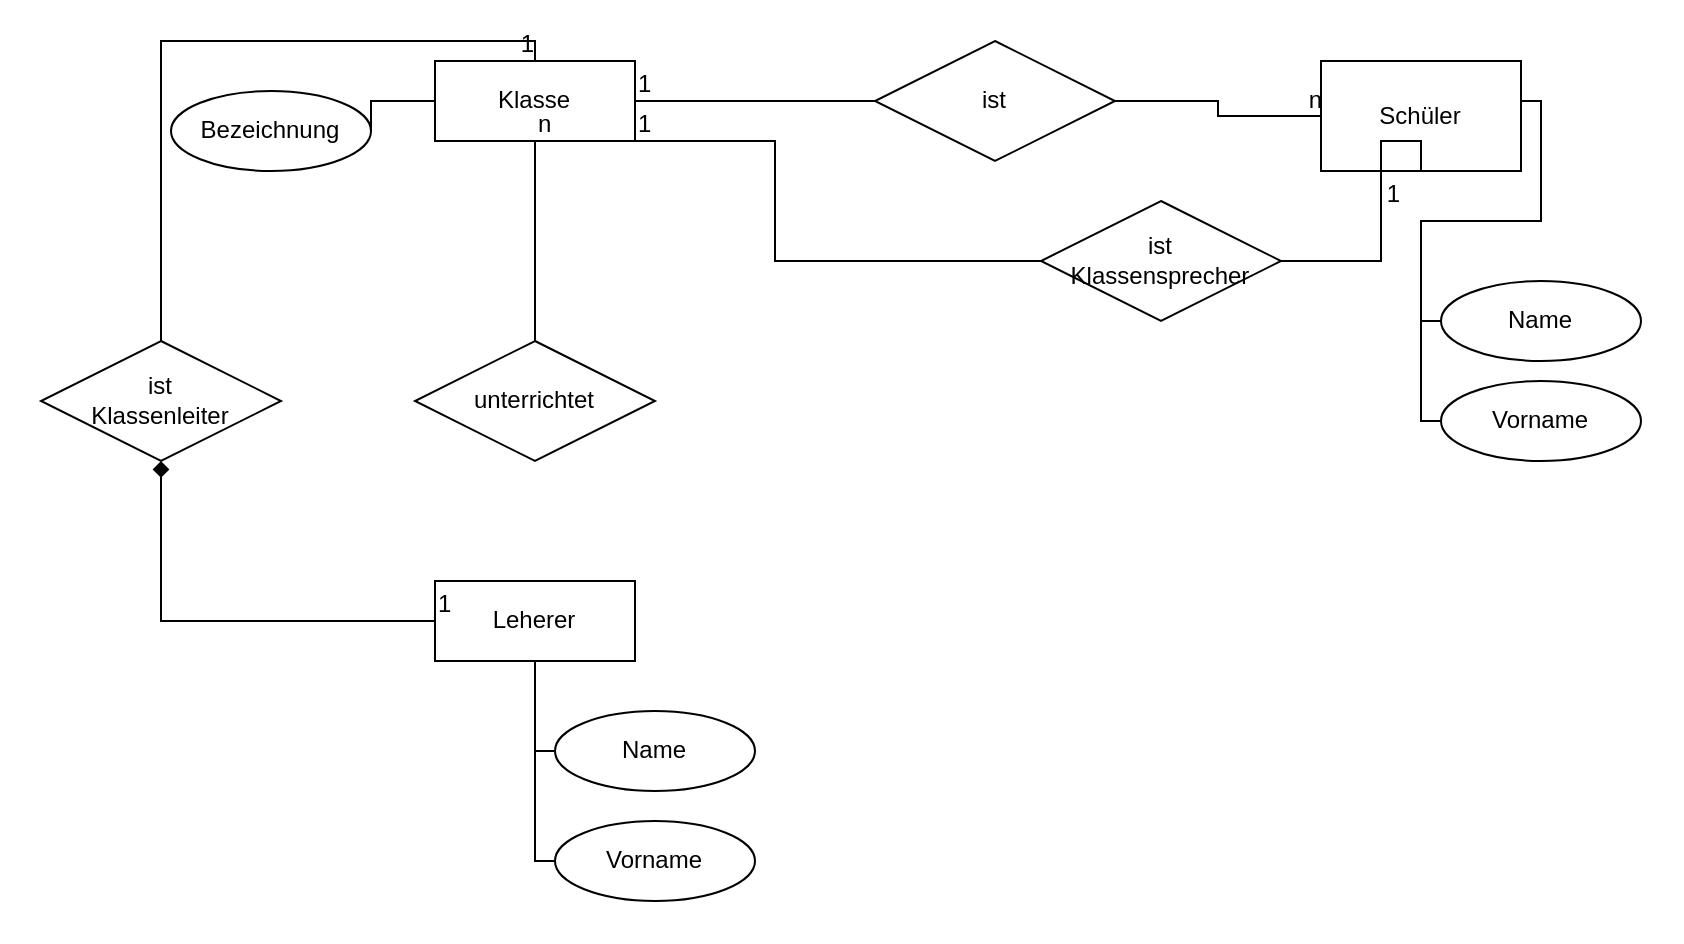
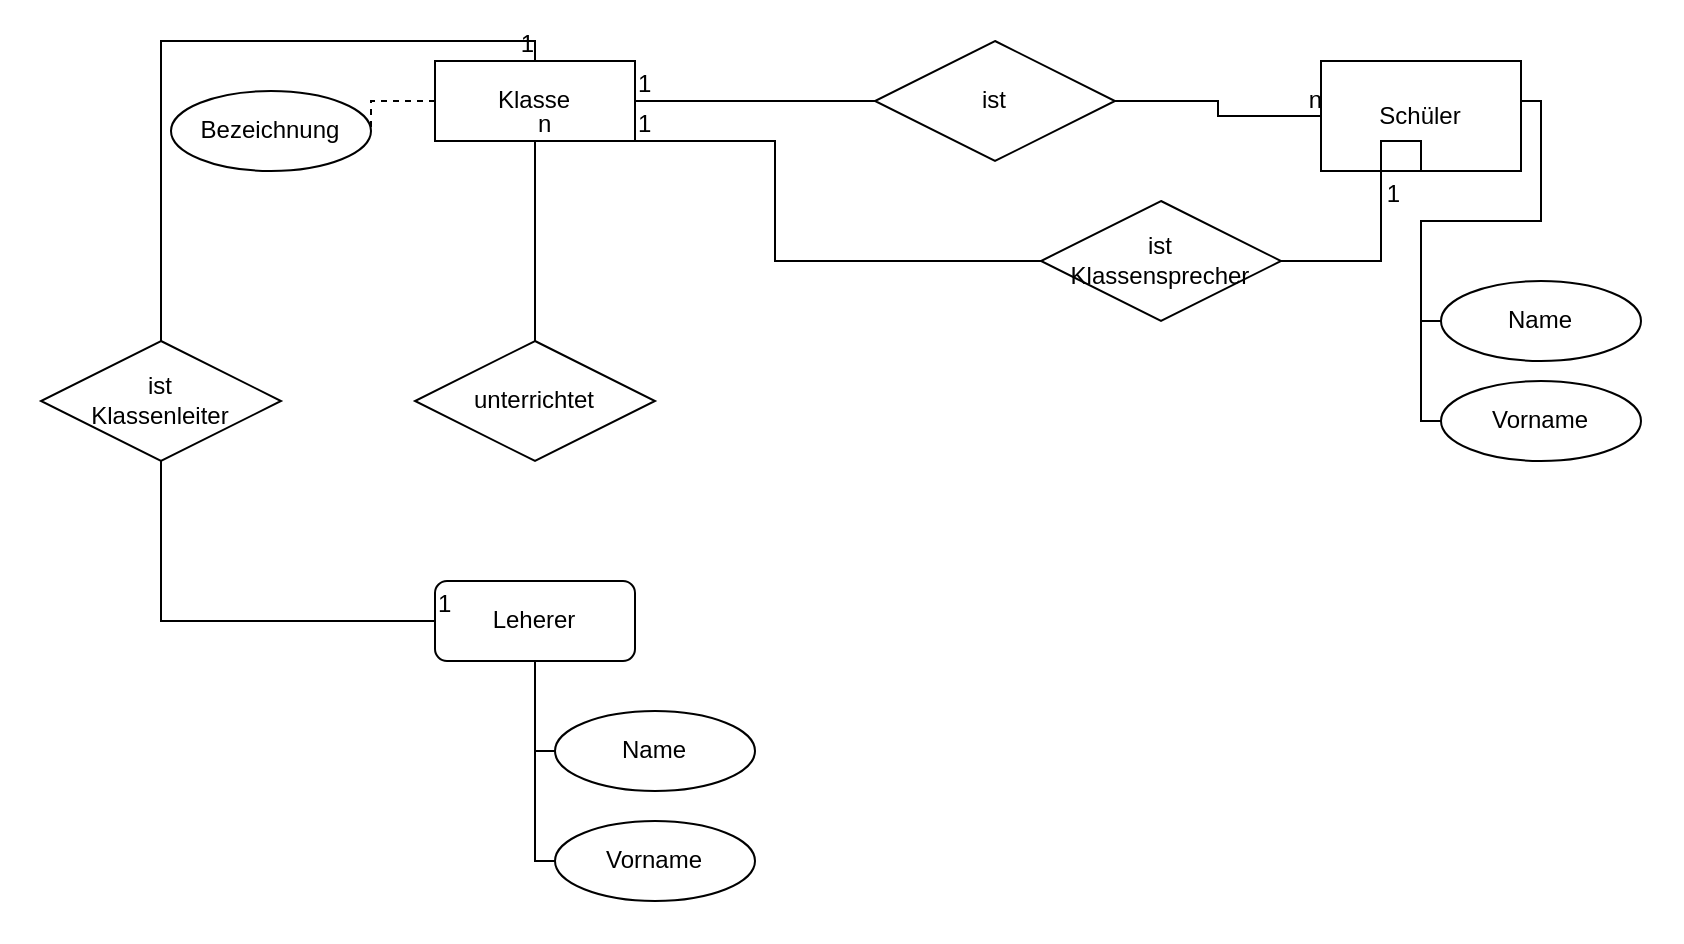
edge "Klasse" -- "Bezeichnung": style solid -> dashed
edge "Leherer" -> "ist Klassenleiter": arrowhead diamond -> none
node "Leherer": shape rectangle -> rounded rectangle
